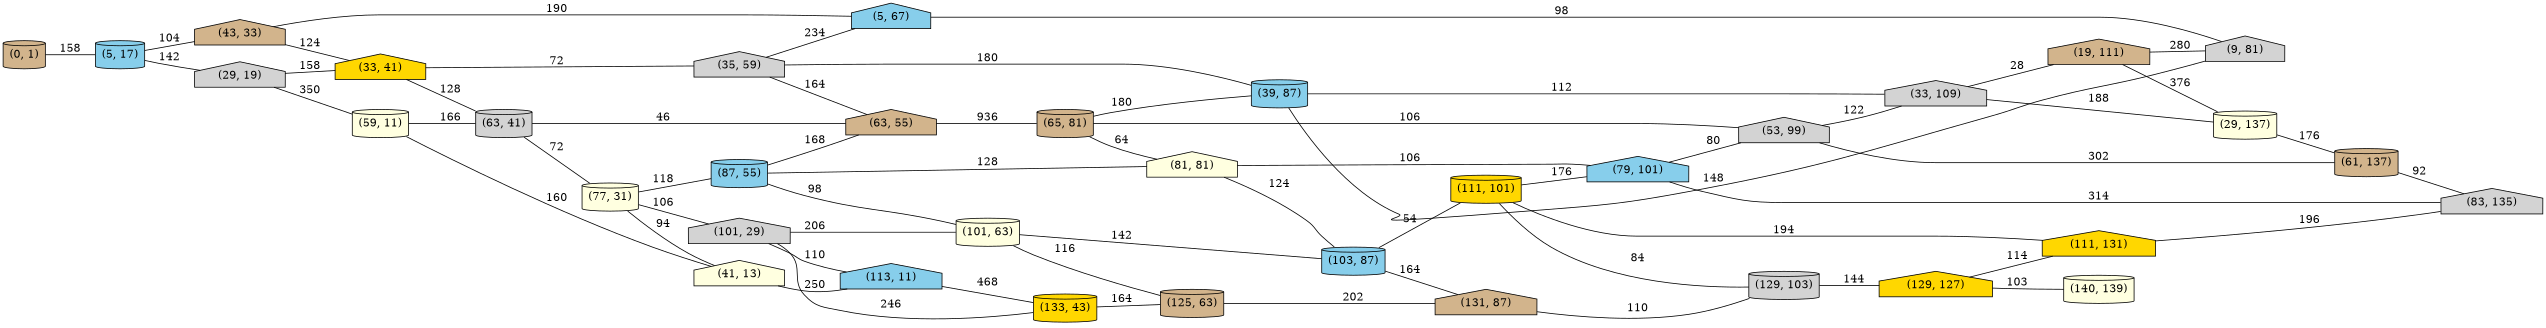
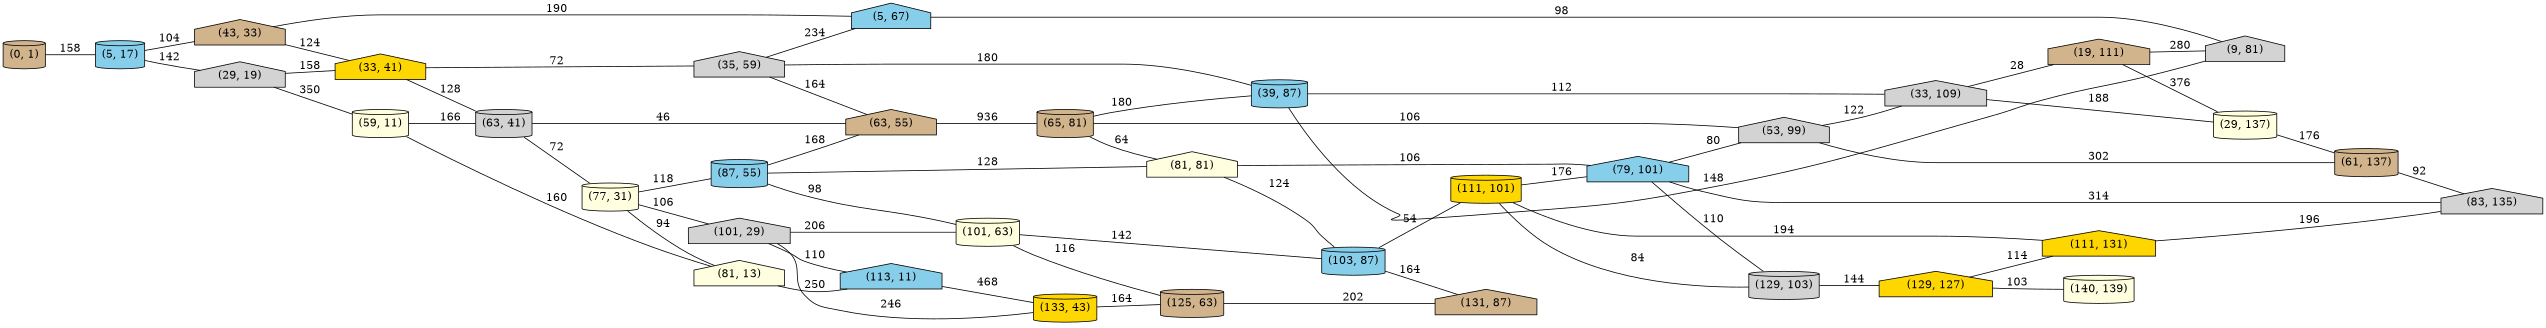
node "(41, 13)": label "(41, 13)" -> "(81, 13)"
edge "(129, 103)" -- "(131, 87)": now "(129, 103)" -- "(79, 101)"
